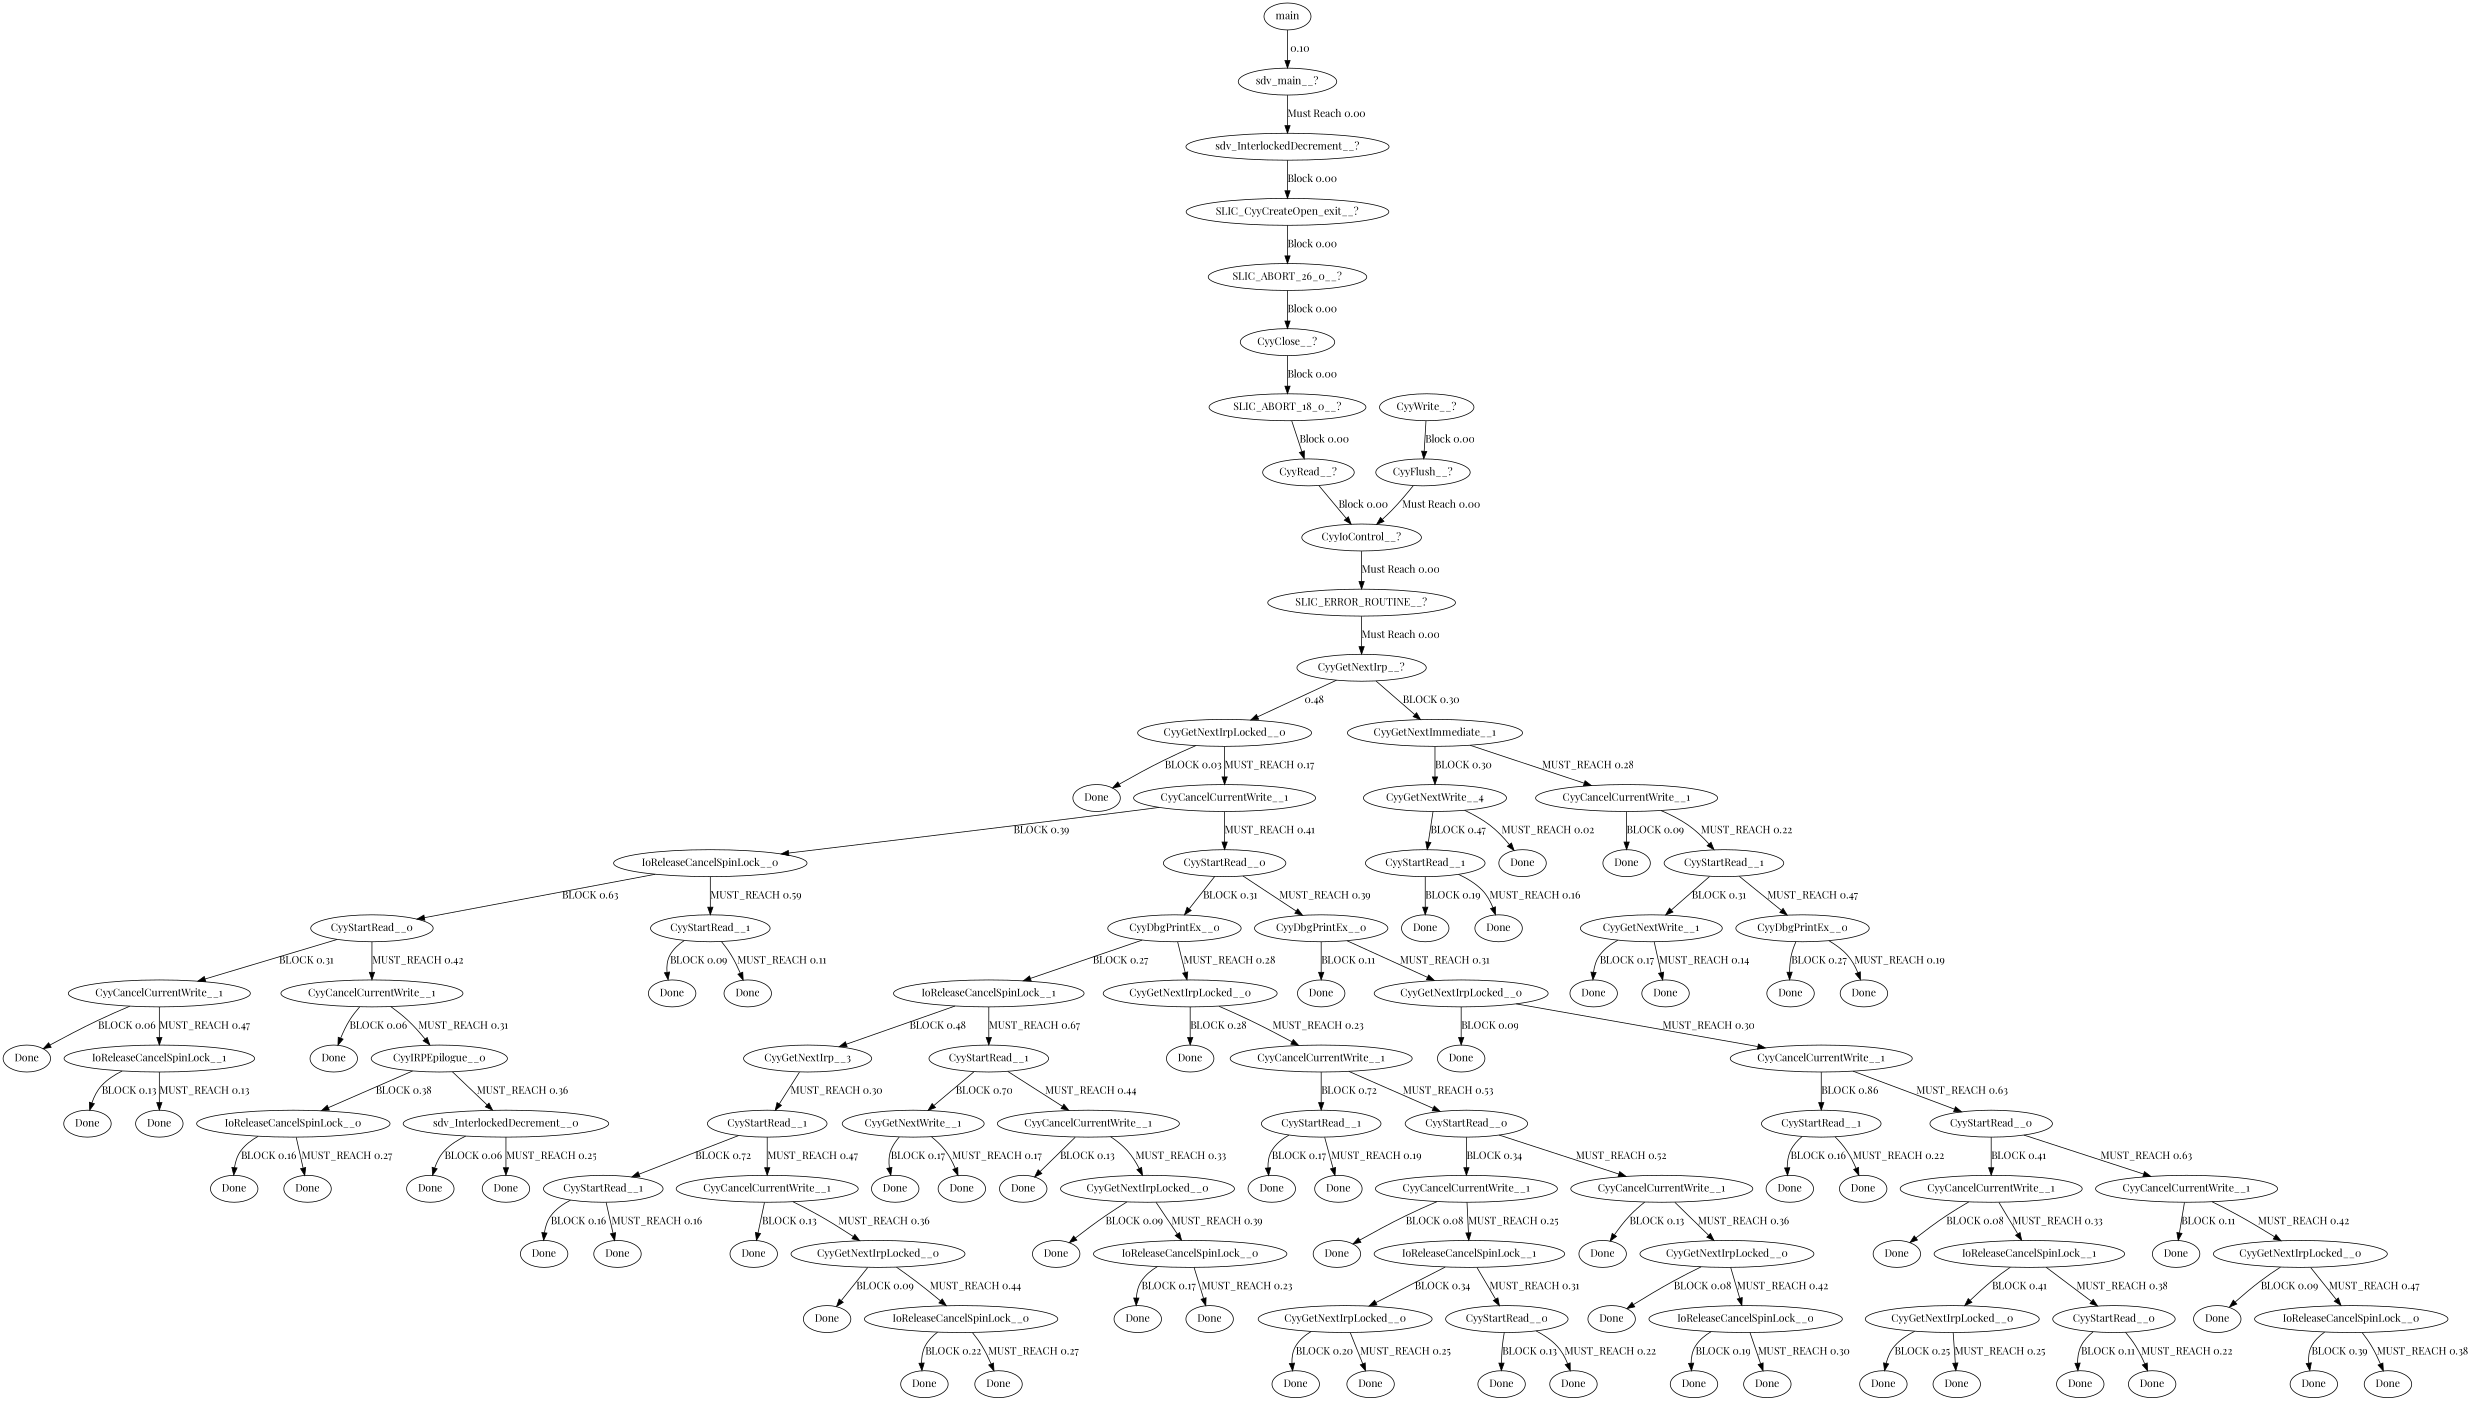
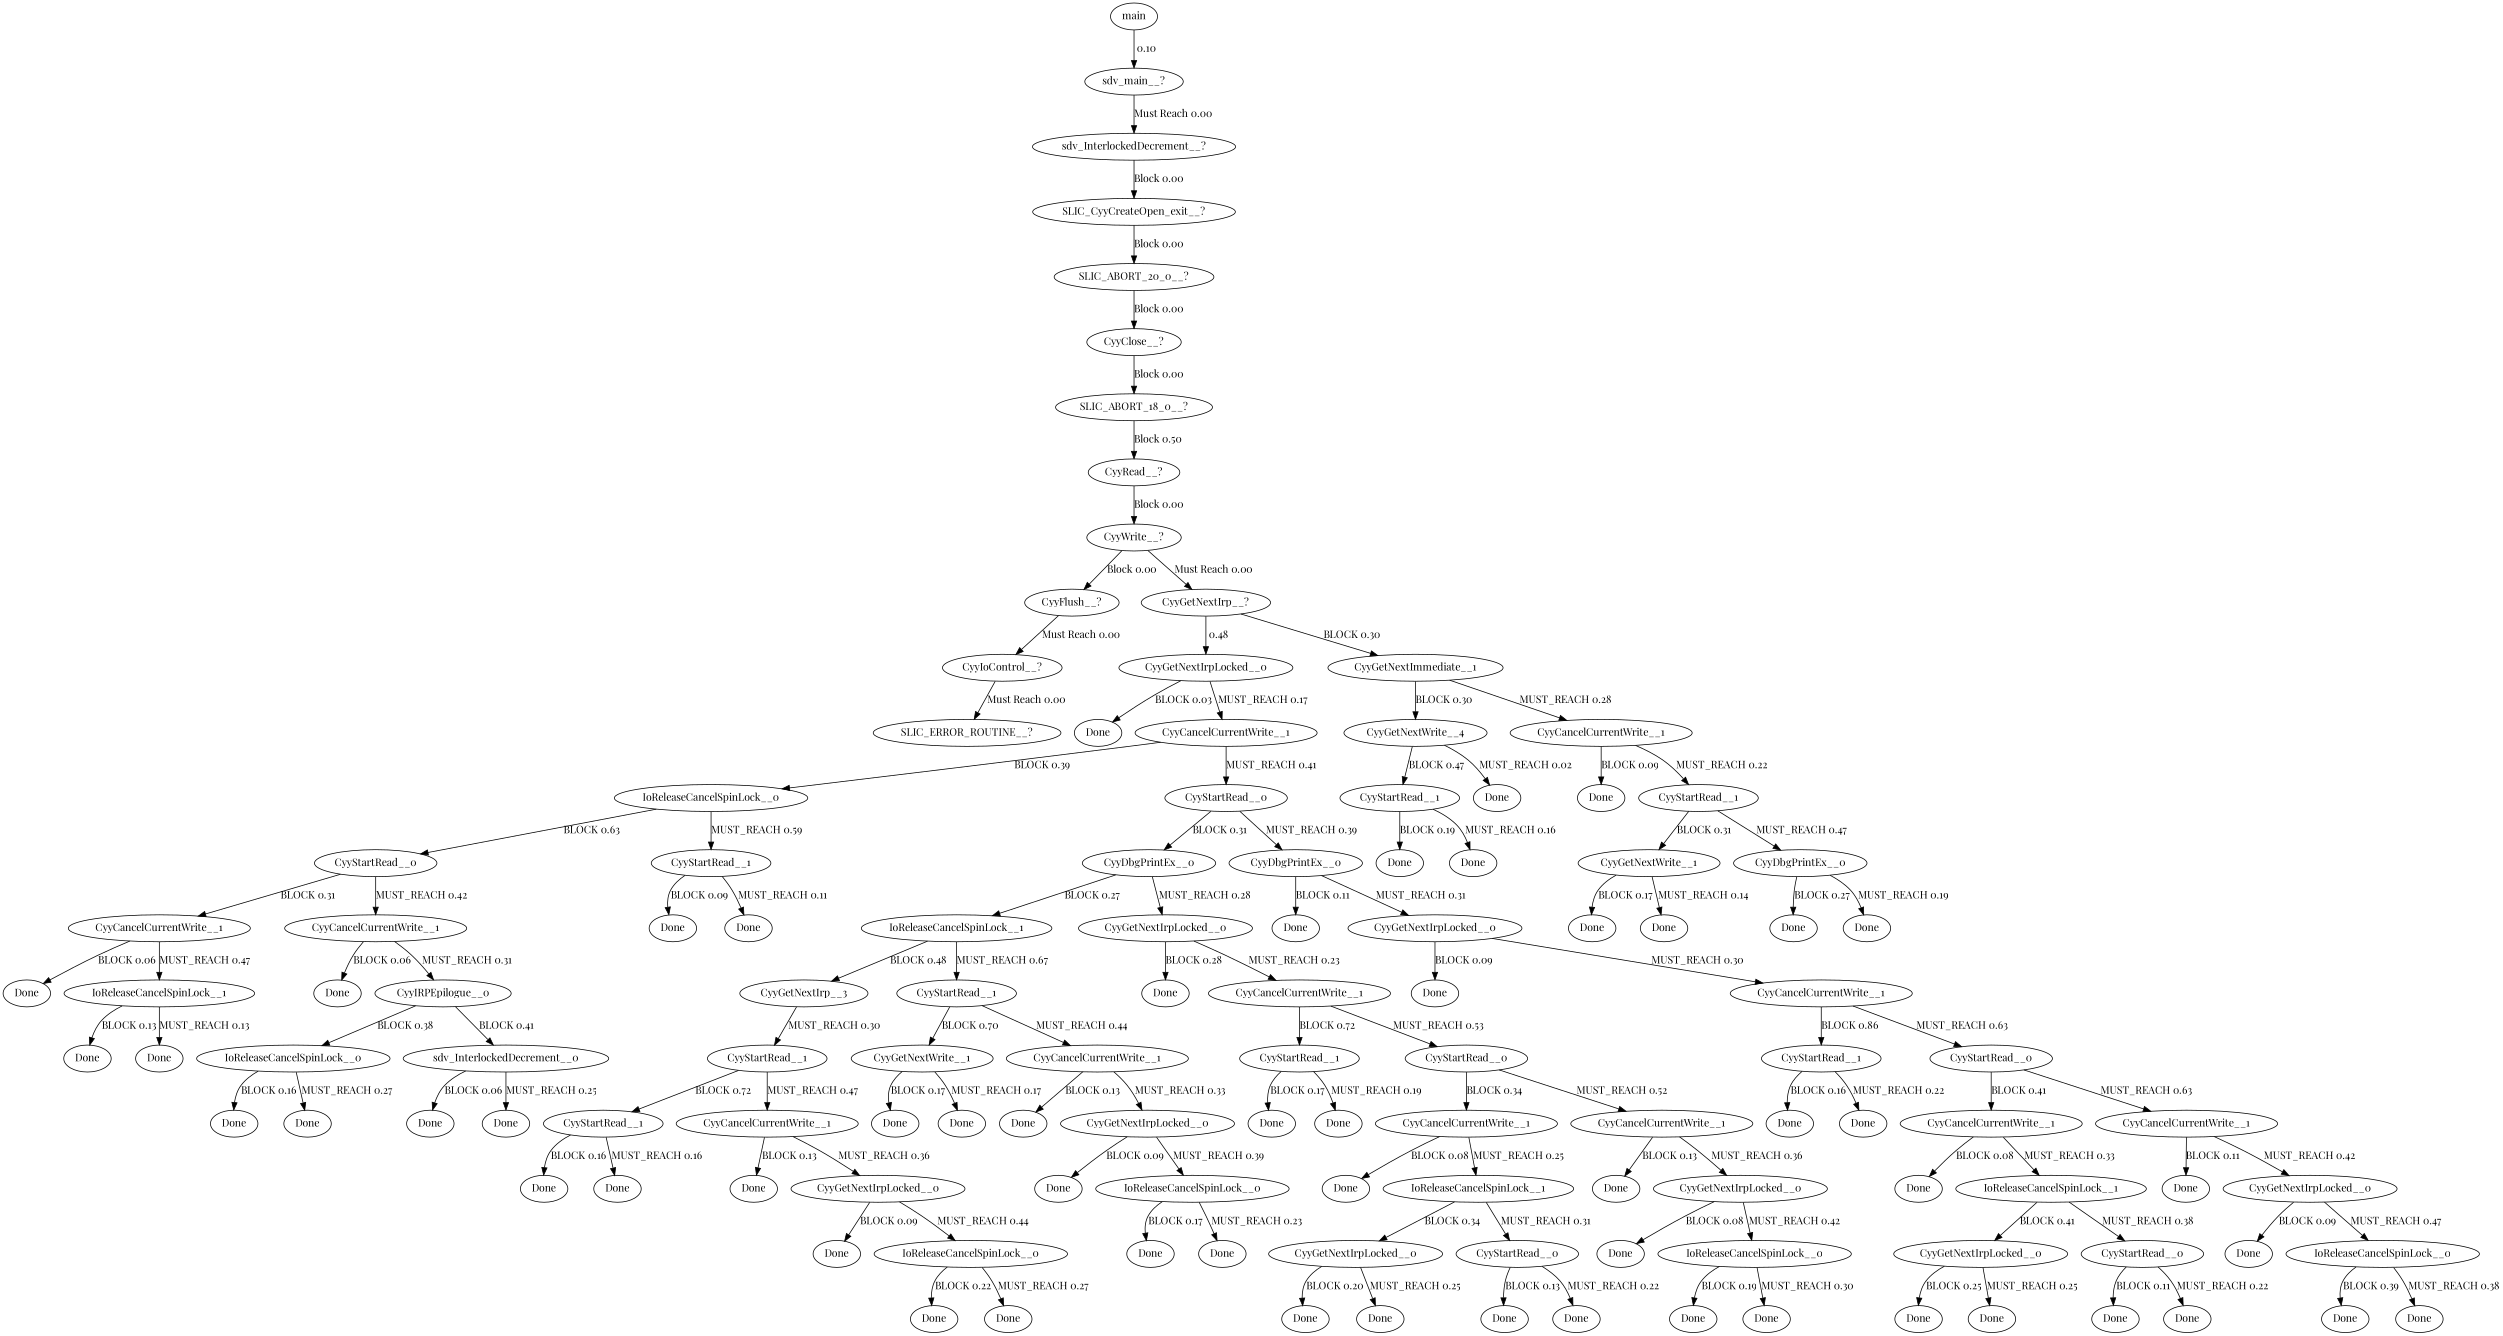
node "SLIC_ABORT_26_0__?": label "SLIC_ABORT_26_0__?" -> "SLIC_ABORT_20_0__?"
edge "SLIC_ABORT_18_0__?" -> "CyyRead__?": label "Block 0.00" -> "Block 0.50"
edge "CyyRead__?" -> "CyyIoControl__?": now "CyyRead__?" -> "CyyWrite__?"
edge "SLIC_ERROR_ROUTINE__?" -> "CyyGetNextIrp__?": now "CyyWrite__?" -> "CyyGetNextIrp__?"
edge "CyyIRPEpilogue__0" -> "sdv_InterlockedDecrement__0": label "MUST_REACH 0.36" -> "BLOCK 0.41"
